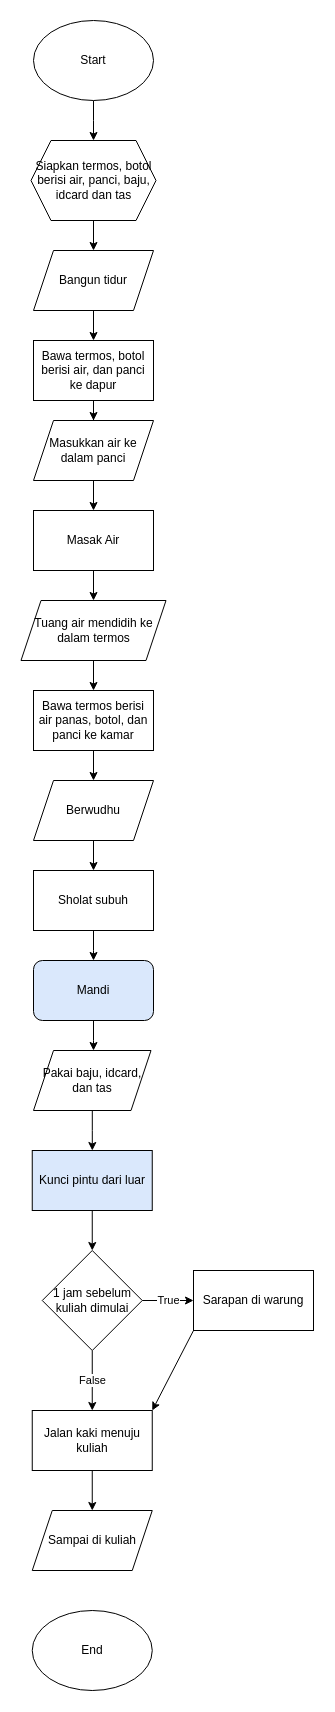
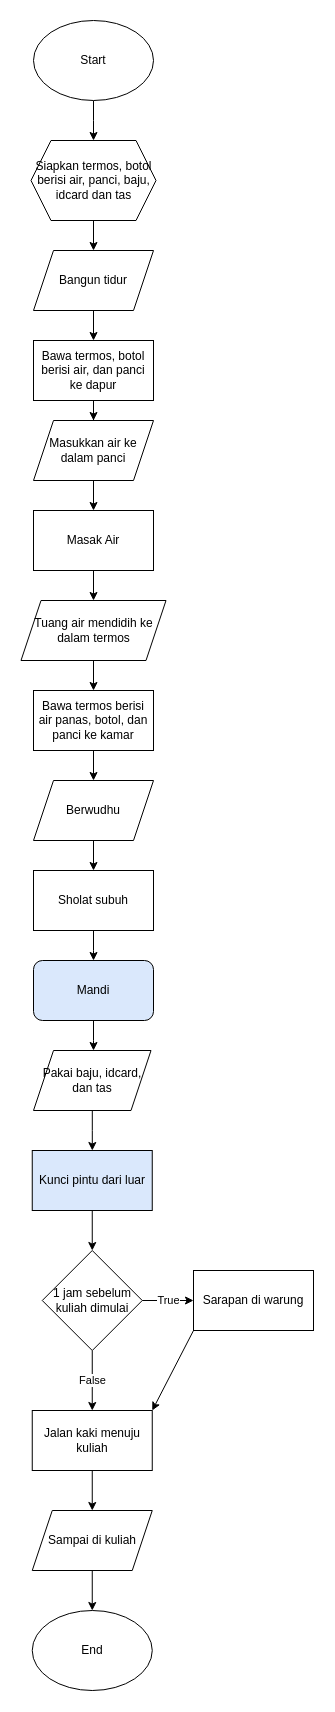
edge "Sampai di kuliah" -> "End": added
